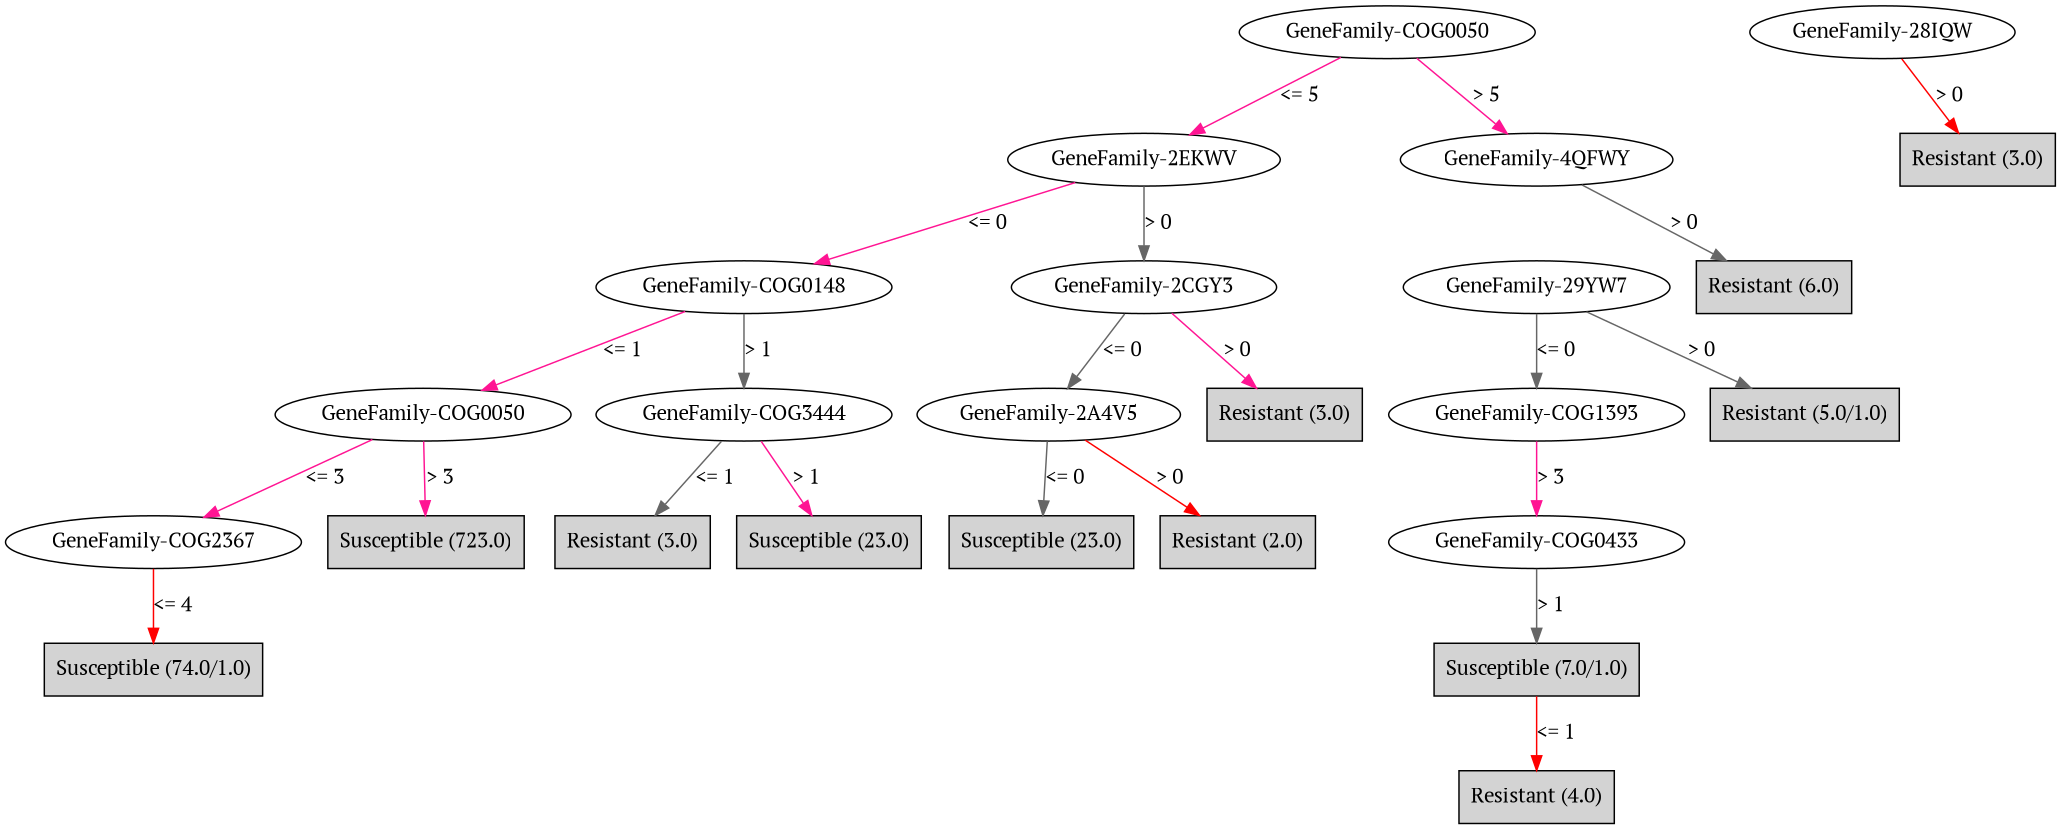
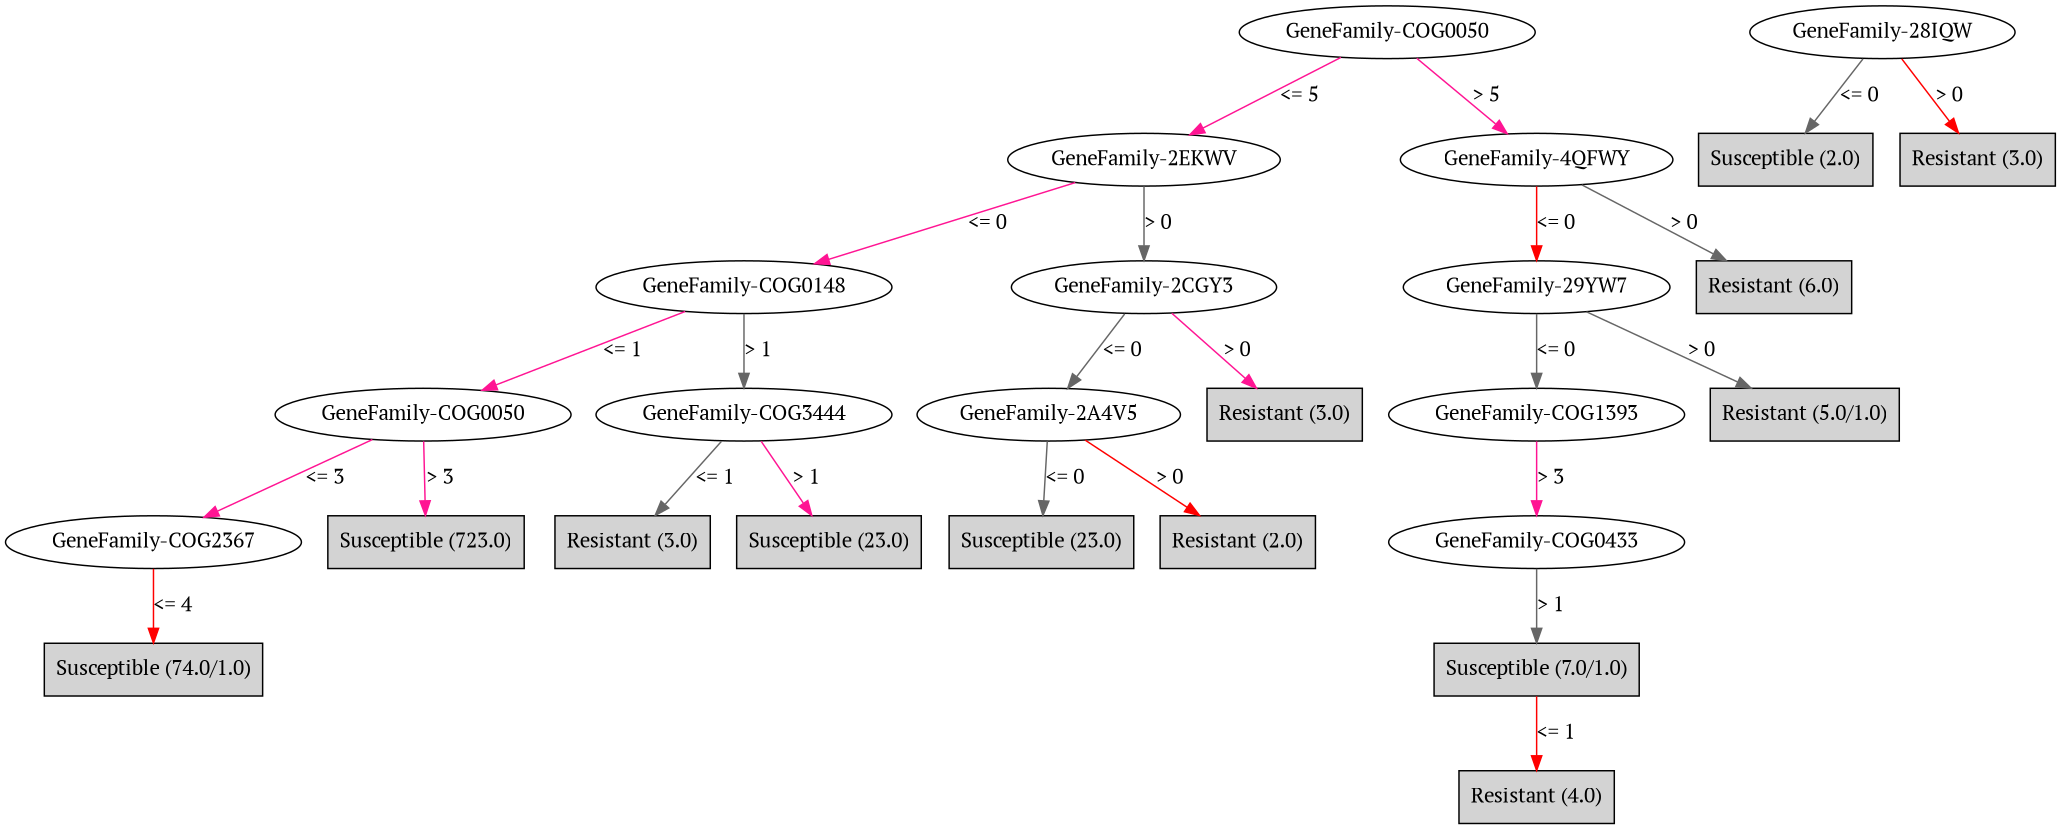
node "Susceptible (2.0)": added
edge "GeneFamily-4QFWY" -> "GeneFamily-29YW7": added, label "<= 0"
